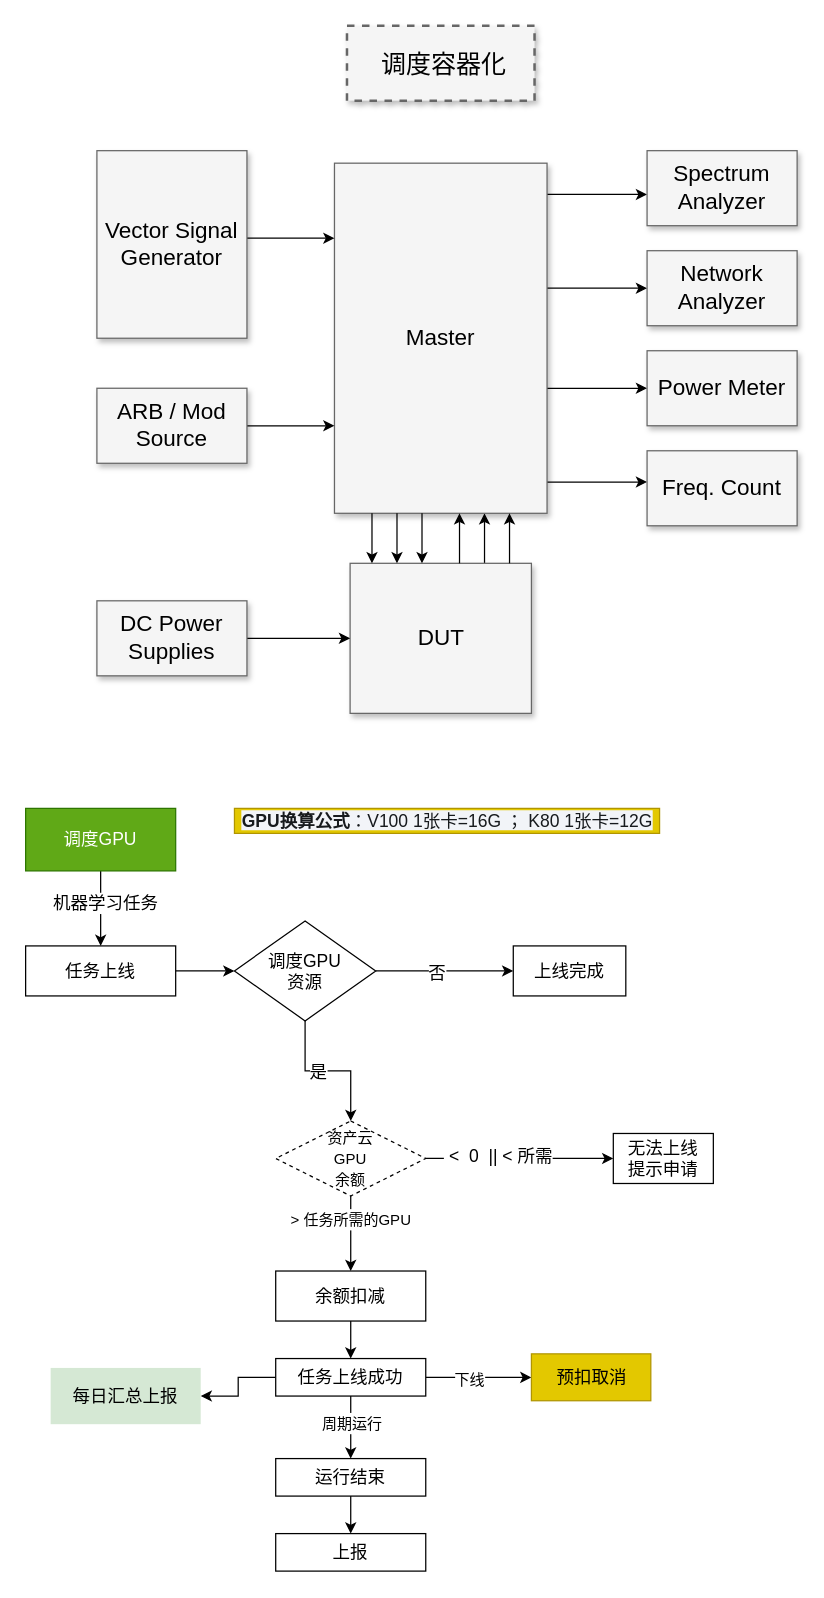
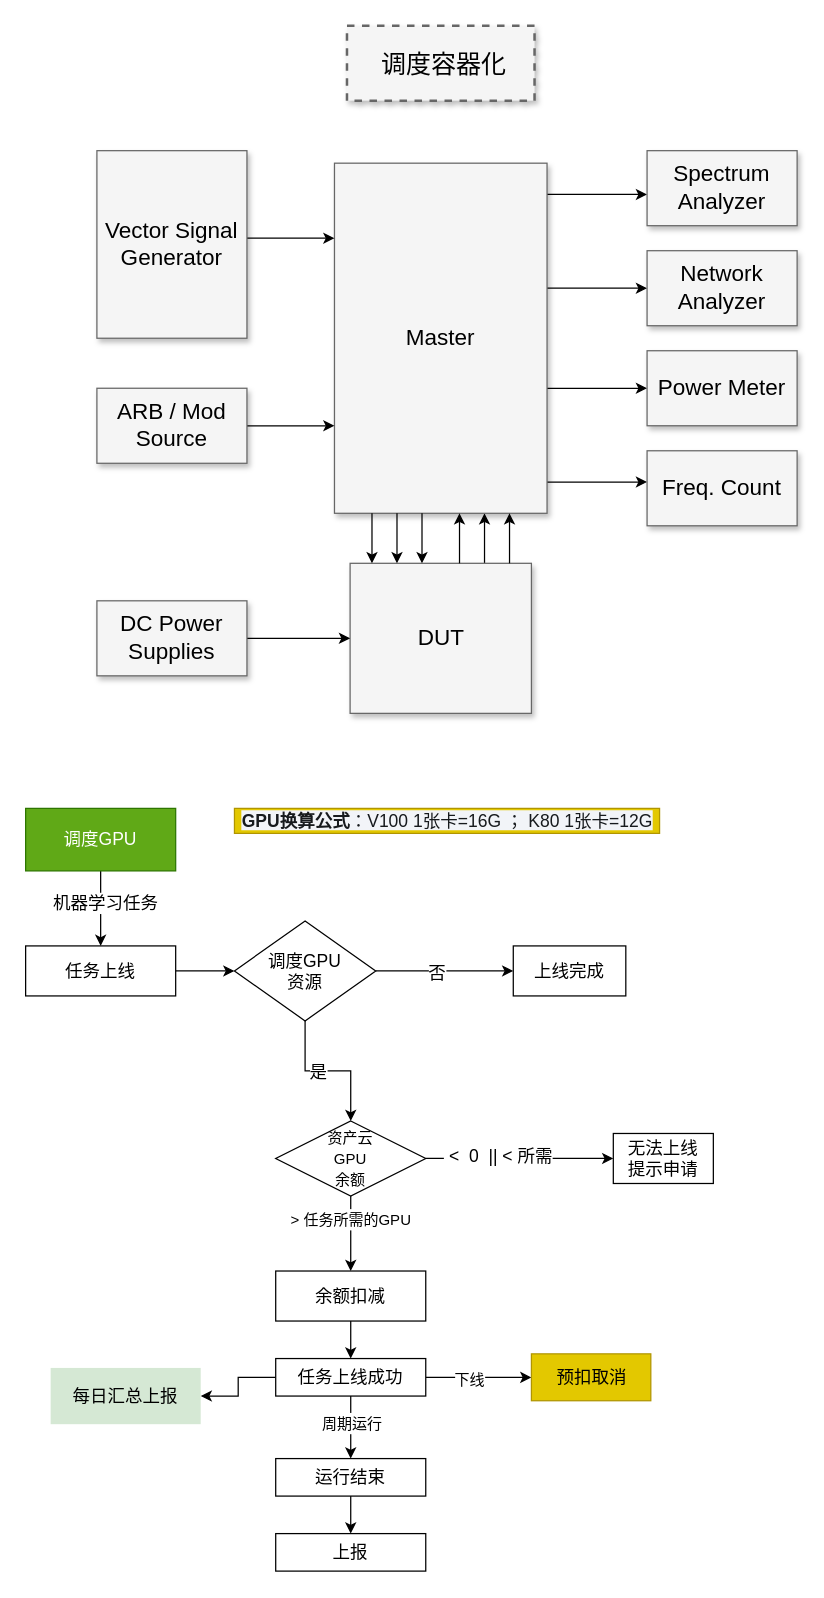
node "资产云 GPU 余额": style dashed -> solid
